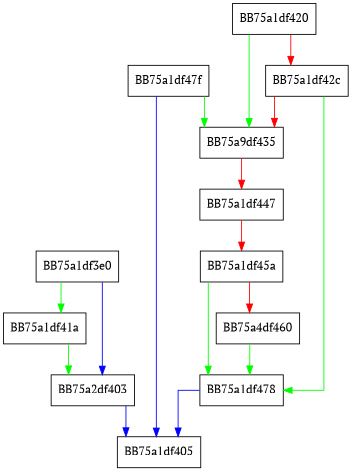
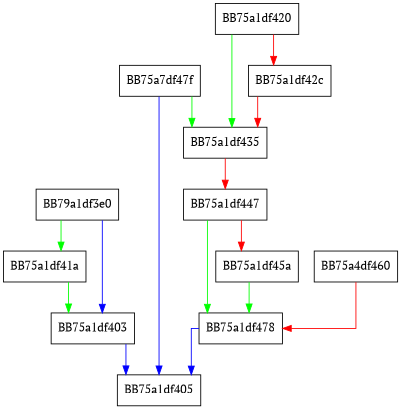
node "BB75a1df47f": label "BB75a1df47f" -> "BB75a7df47f"
node "BB75a9df435": label "BB75a9df435" -> "BB75a1df435"
edge "BB75a1df42c" -> "BB75a1df478": now "BB75a1df447" -> "BB75a1df478"
node "BB75a1df3e0": label "BB75a1df3e0" -> "BB79a1df3e0"
edge "BB75a1df45a" -> "BB75a4df460": removed
edge "BB75a4df460" -> "BB75a1df478": color green -> red
node "BB75a2df403": label "BB75a2df403" -> "BB75a1df403"
